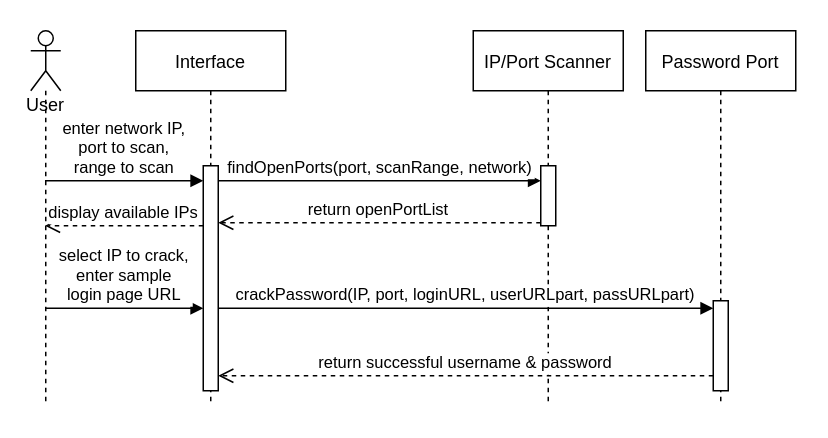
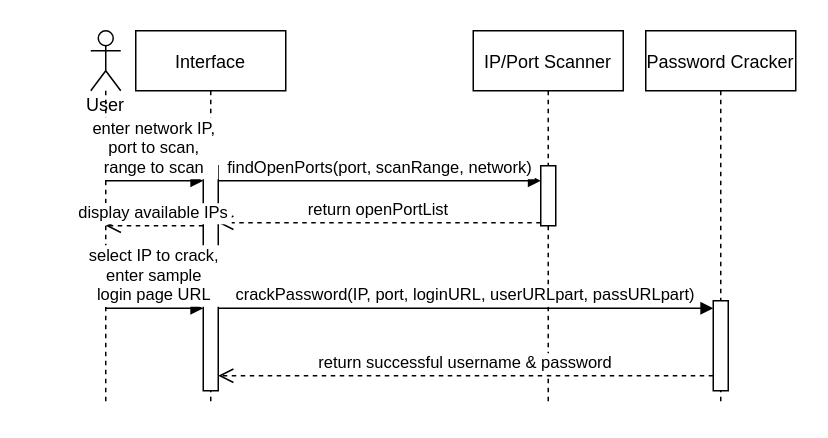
node "Password Port": label "Password Port" -> "Password Cracker"
node "User": moved (46, 218) -> (106, 218)
